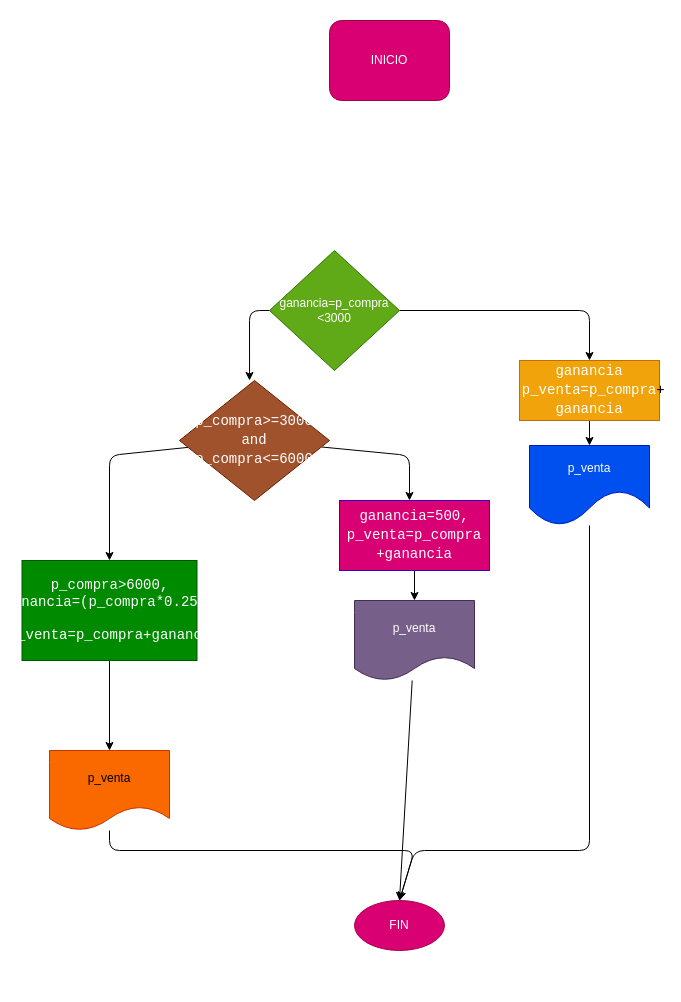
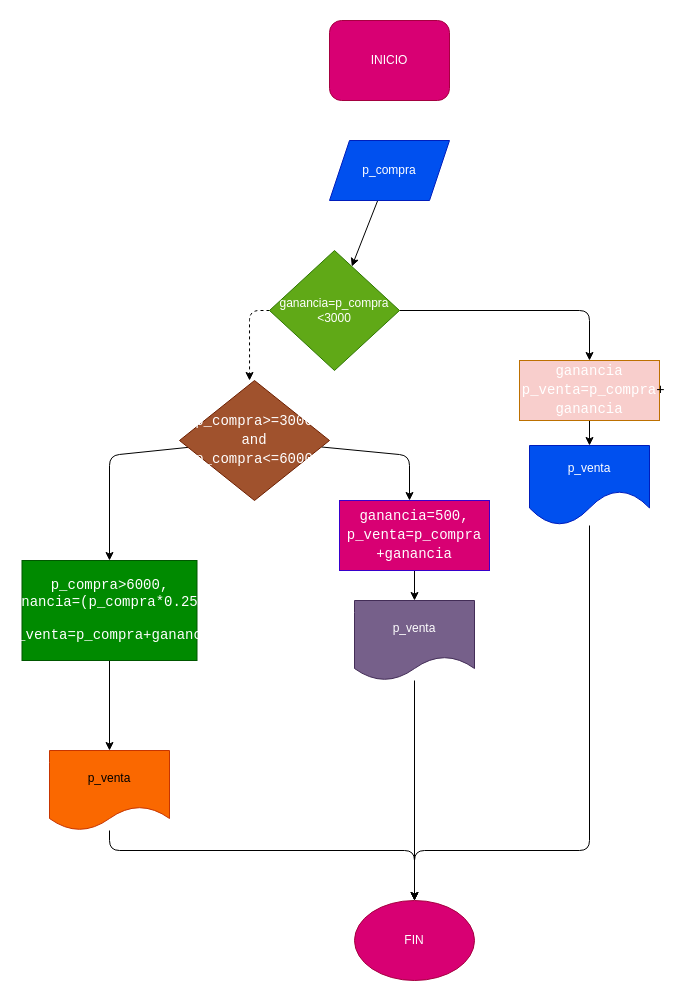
node "p_compra": added
edge "p_compra" -> "ganancia=p_compra <3000": added
edge "ganancia=p_compra <3000" -> "p_compra>=3000 and p_compra<=6000": style solid -> dashed
node "ganancia p_venta=p_compra+ ganancia": fillcolor #f0a30a -> #f8cecc
node "FIN": size 90x50 -> 120x80
